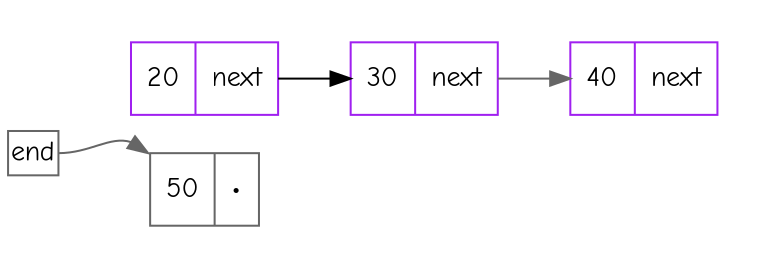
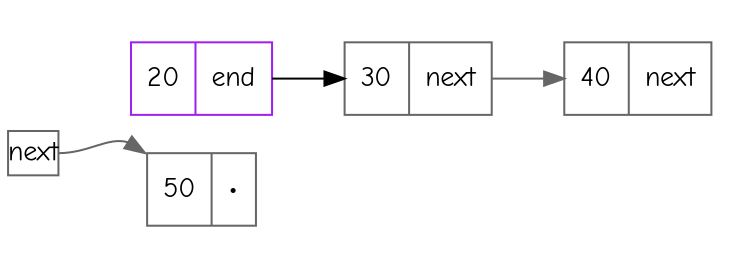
node "20": text "next" -> "end"
node "30": color purple -> gray40
node "40": color purple -> gray40
node "end": label "end" -> "next"
